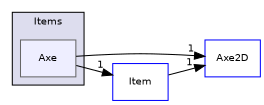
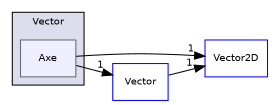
cluster "Items": label "Items" -> "Vector"
node "Axe2D": label "Axe2D" -> "Vector2D"
node "Item": label "Item" -> "Vector"
